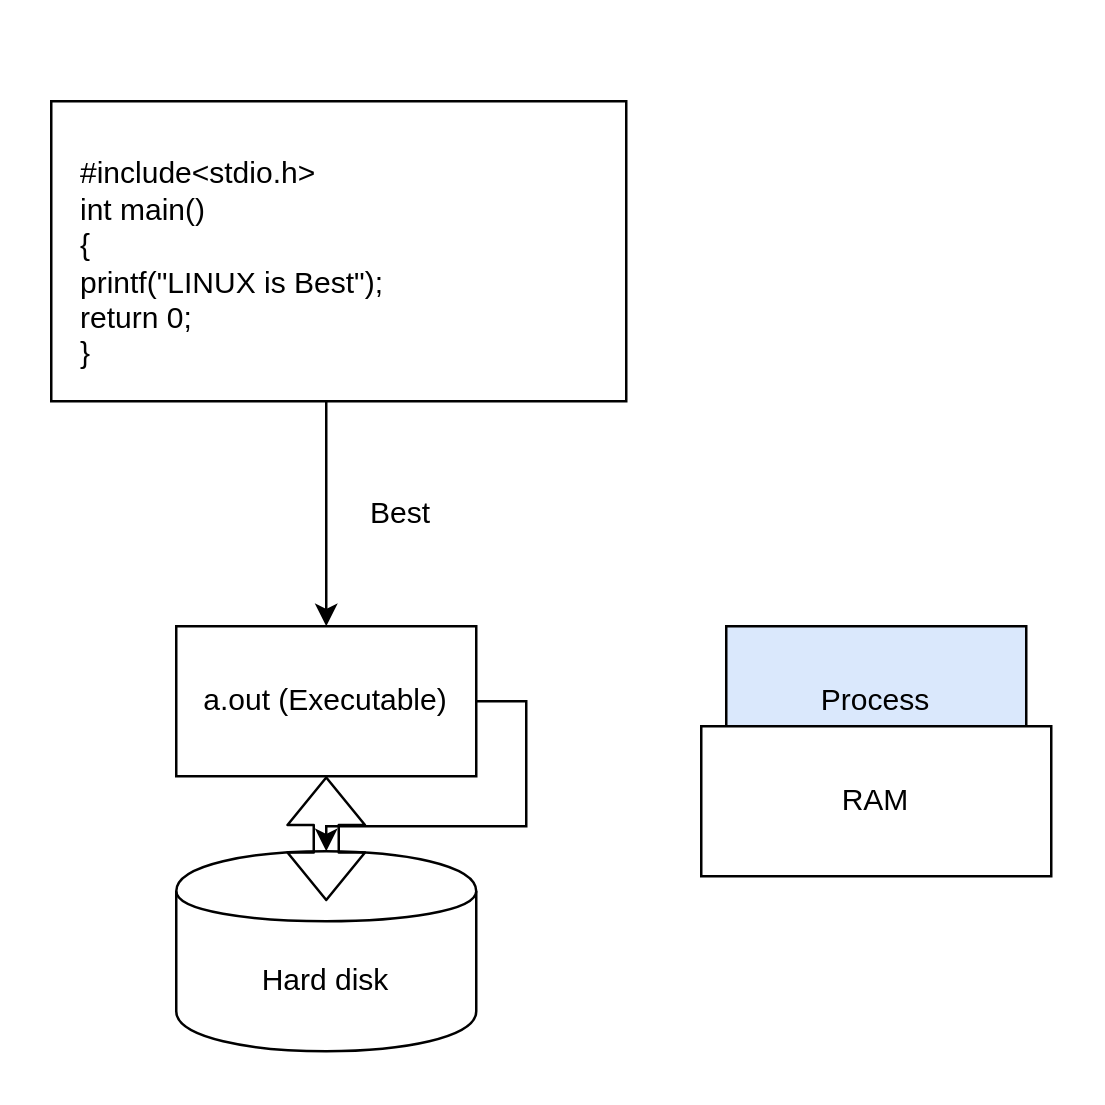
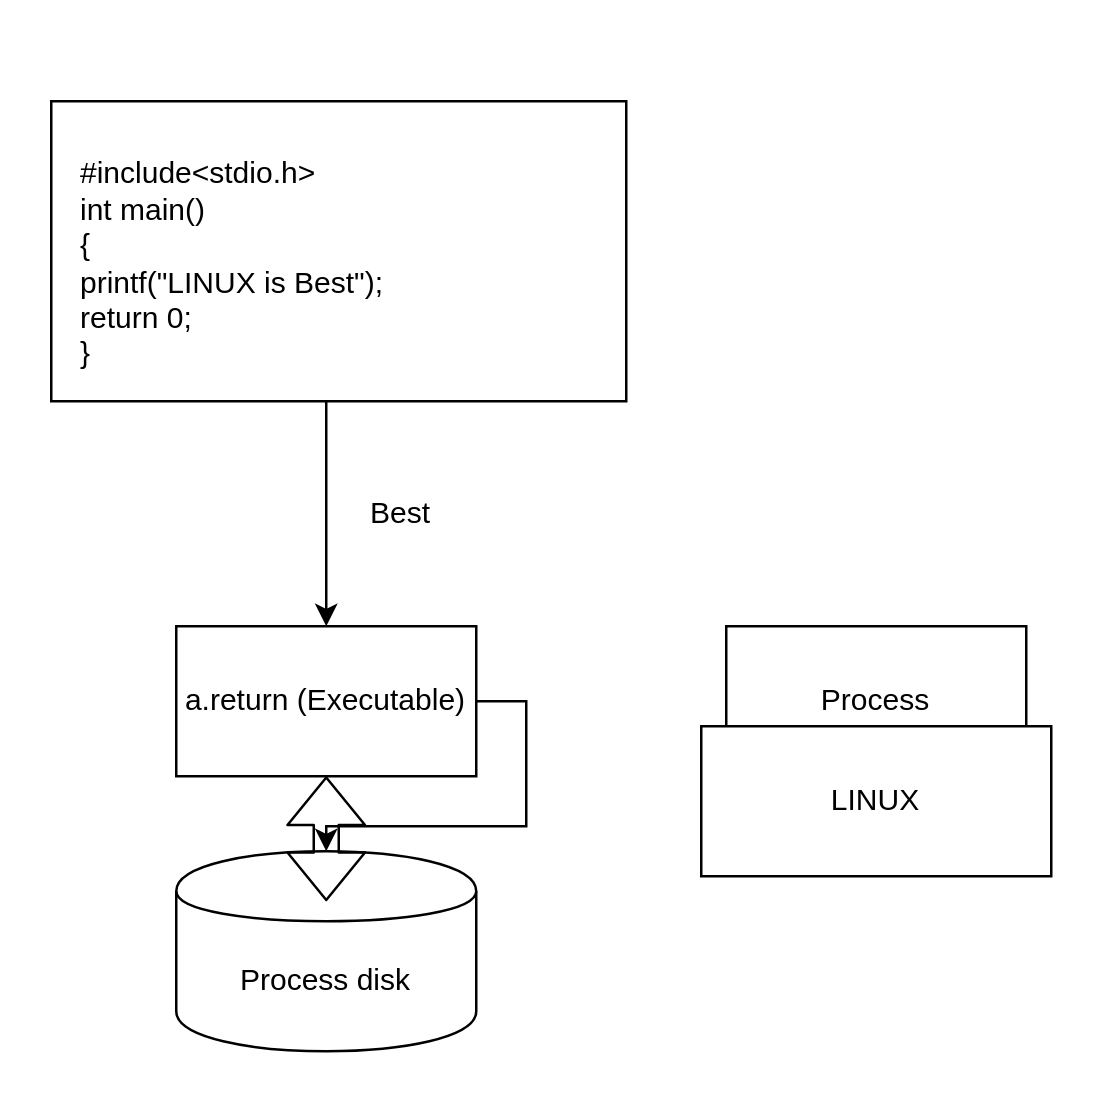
node "a.out (Executable)": label "a.out (Executable)" -> "a.return (Executable)"
node "Process": fillcolor #dae8fc -> #ffffff
node "RAM": label "RAM" -> "LINUX"
node "Hard disk": label "Hard disk" -> "Process disk"
